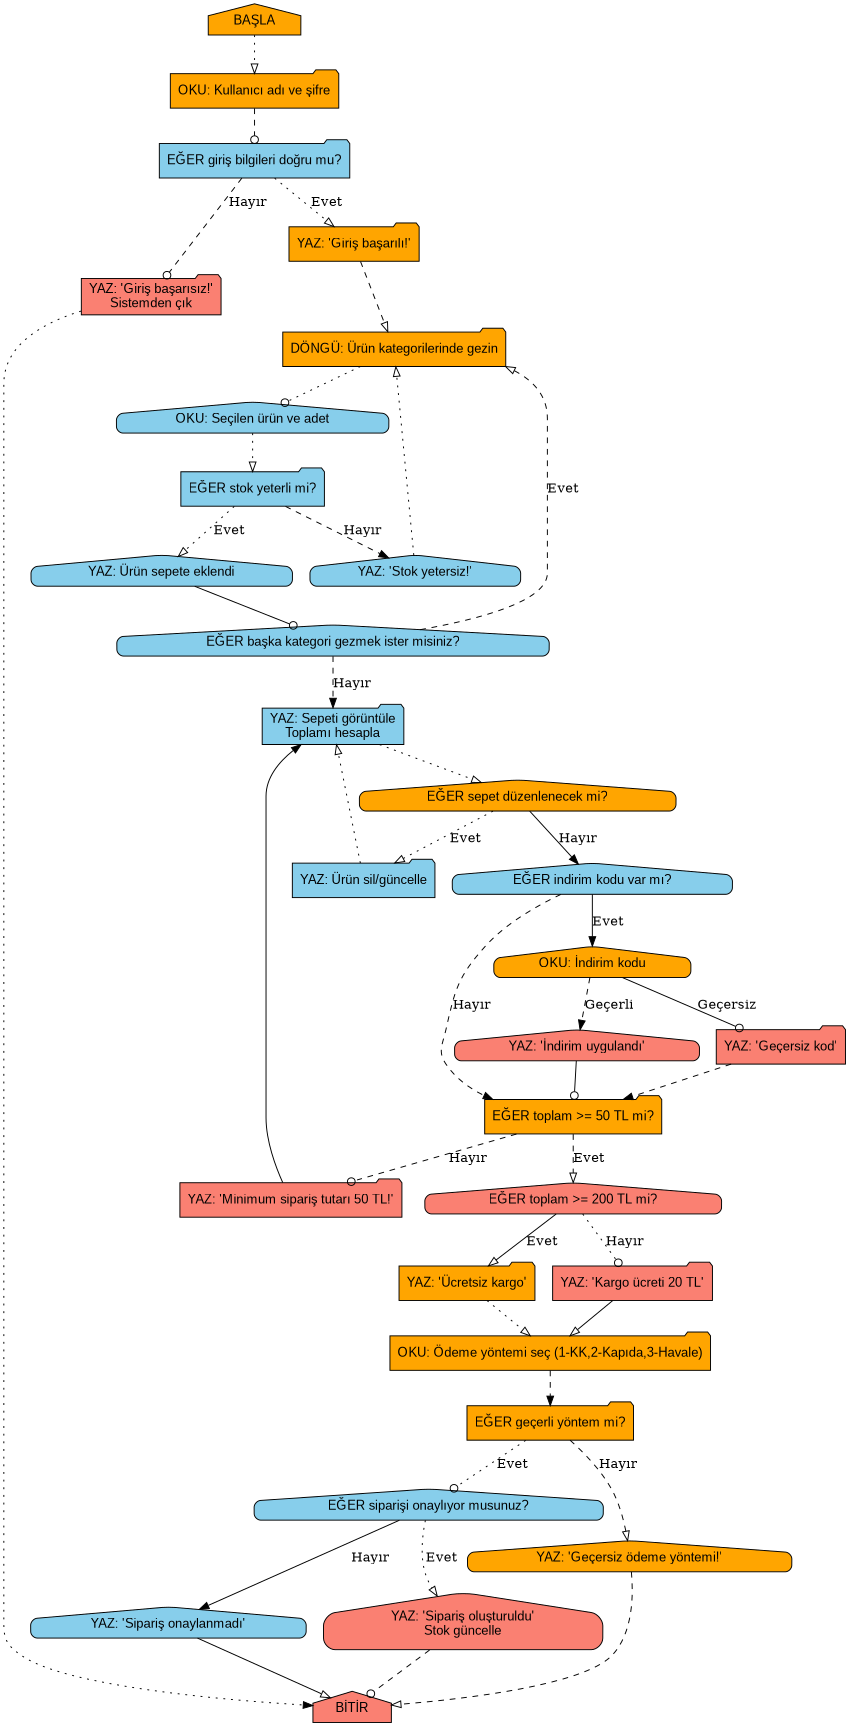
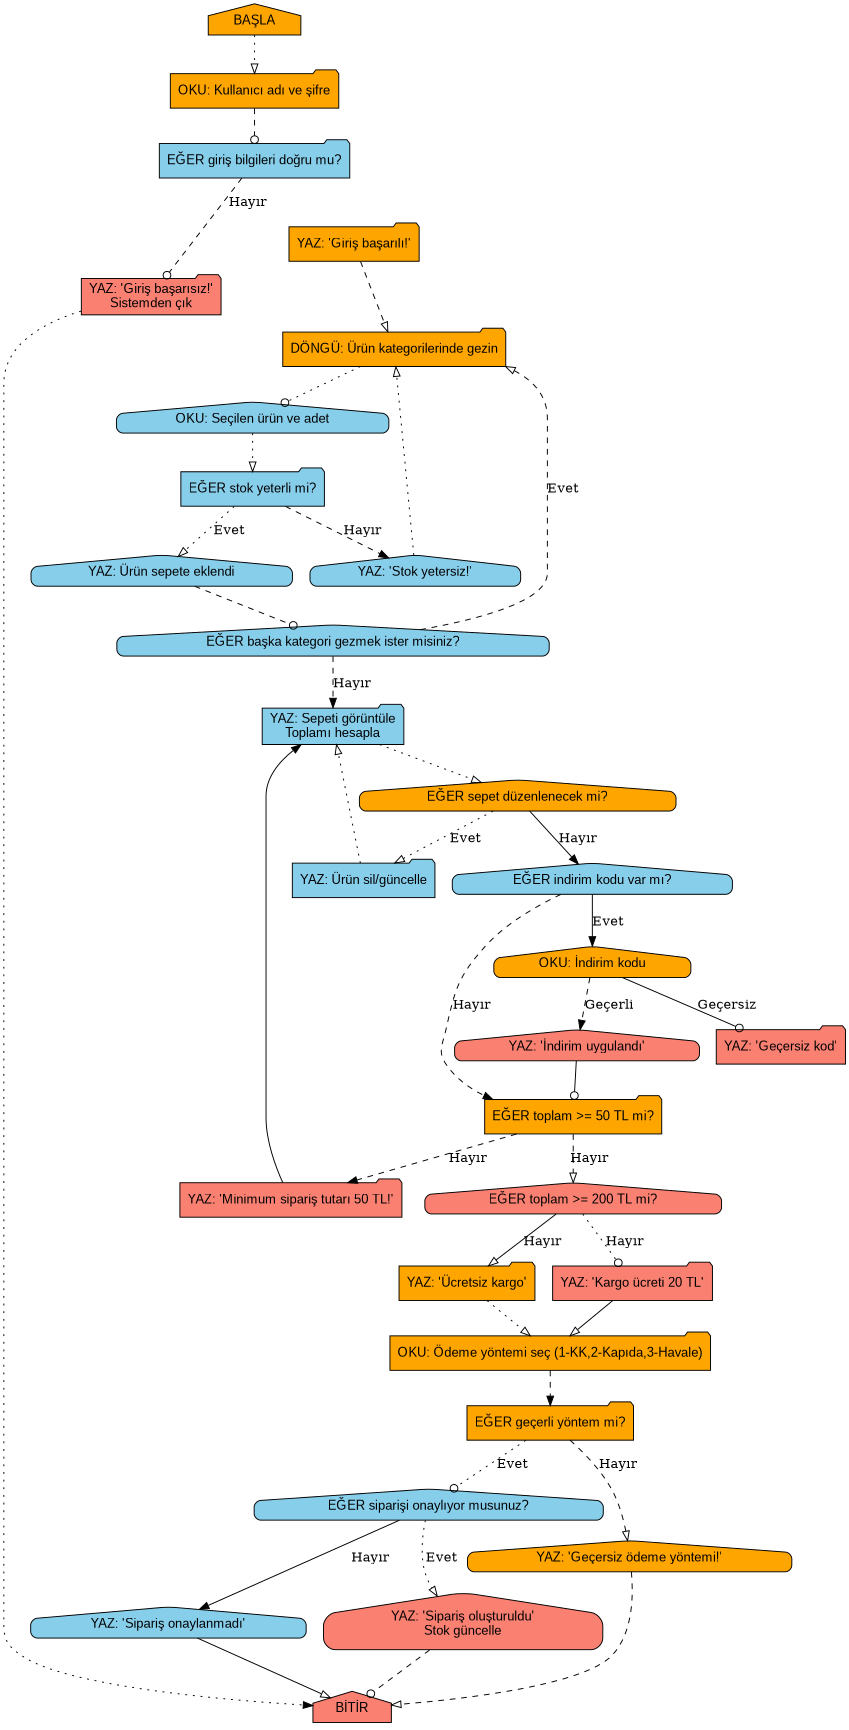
edge "EĞER giriş bilgileri doğru mu?" -> "YAZ: 'Giriş başarılı!'": removed, label "Evet"
edge "YAZ: Ürün sepete eklendi" -> "EĞER başka kategori gezmek ister misiniz?": style solid -> dashed
edge "YAZ: 'Geçersiz kod'" -> "EĞER toplam >= 50 TL mi?": removed
edge "EĞER toplam >= 50 TL mi?" -> "YAZ: 'Minimum sipariş tutarı 50 TL!'": arrowhead odot -> normal
edge "EĞER toplam >= 50 TL mi?" -> "EĞER toplam >= 200 TL mi?": label "Evet" -> "Hayır"
edge "EĞER toplam >= 200 TL mi?" -> "YAZ: 'Ücretsiz kargo'": label "Evet" -> "Hayır"
